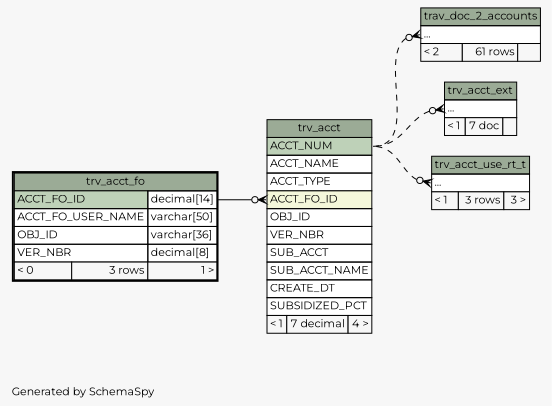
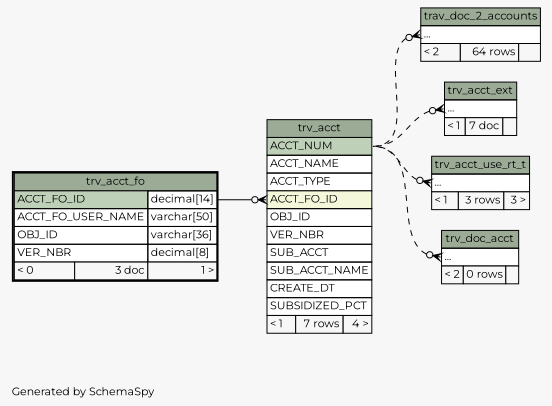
node "trav_doc_2_accounts": text "61 rows" -> "64 rows"
node "trv_doc_acct": added
node "trv_acct_fo": text "3 rows" -> "3 doc"
node "trv_acct": text "7 decimal" -> "7 rows"
